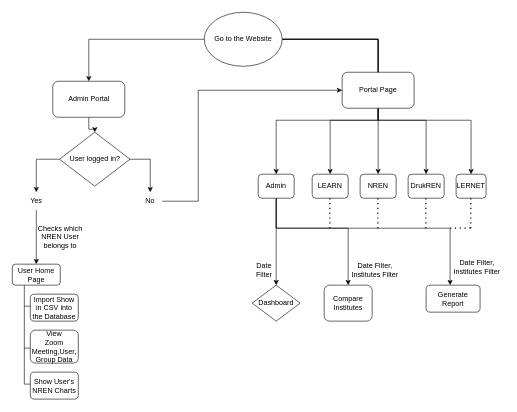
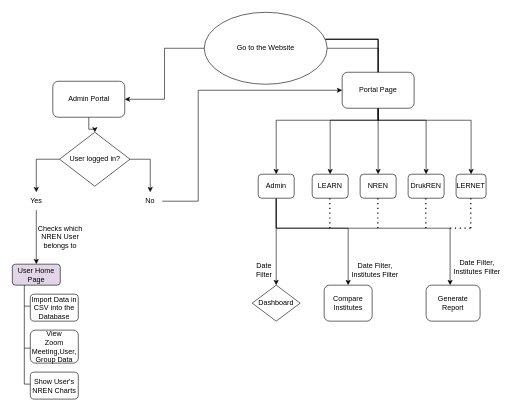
node "Go to the Website": size 78x54 -> 123x72
node "User Home Page": fillcolor #ffffff -> #e1d5e7
node "Generate Report": size 54x27 -> 54x36
node "Import Show in CSV into the Database": label "Import Show in CSV into the Database" -> "Import Data in CSV into the Database"
